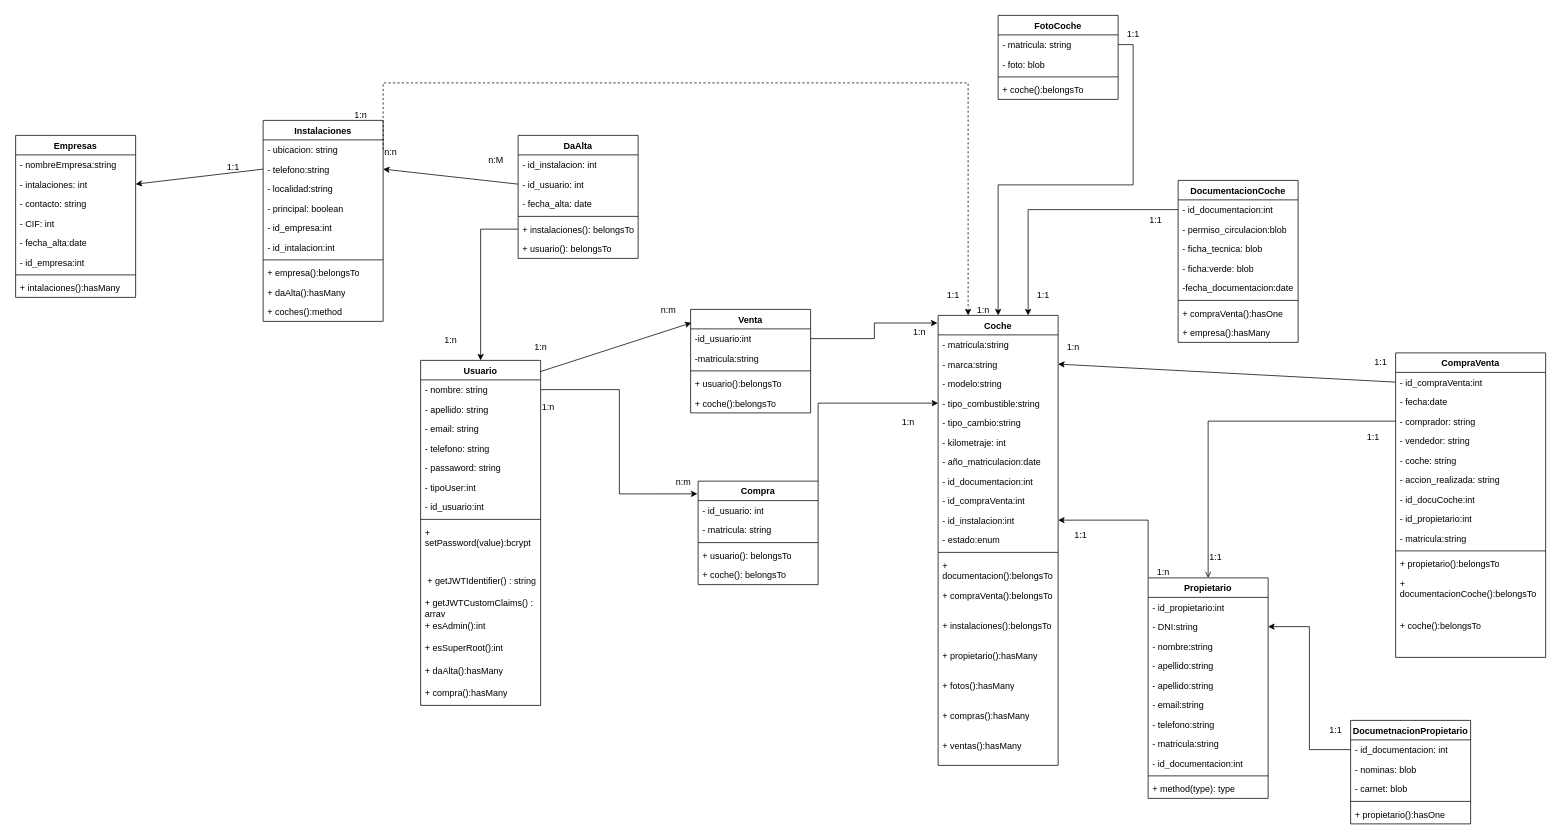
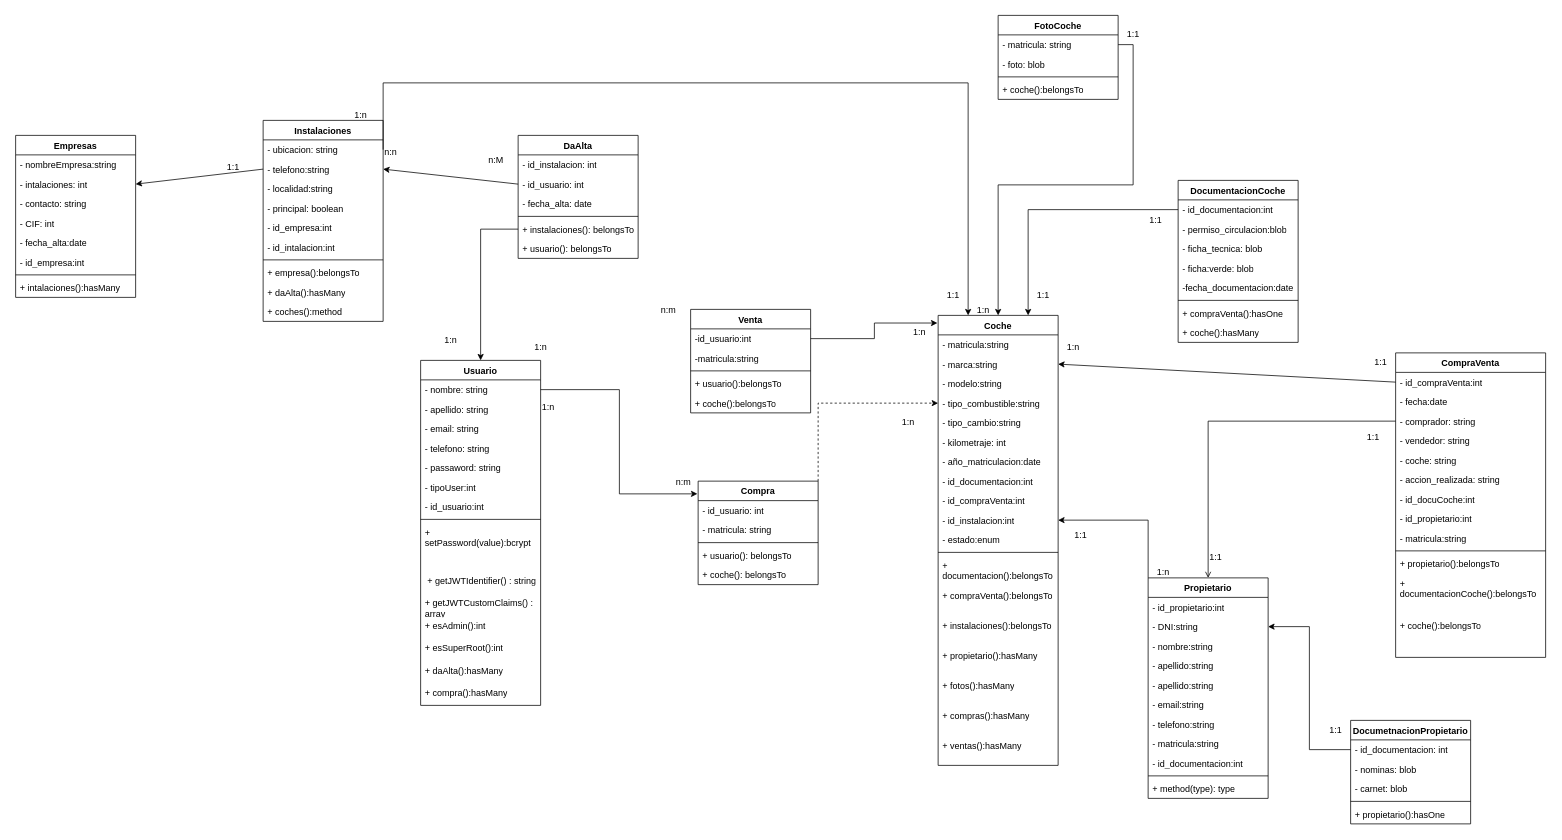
edge "- ubicacion: string" -> "Coche": style dashed -> solid
node "+ empresa():hasMany": label "+ empresa():hasMany" -> "+ coche():hasMany"
edge "Usuario" -> "Venta": removed
edge "Compra" -> "- tipo_combustible:string": style solid -> dashed
